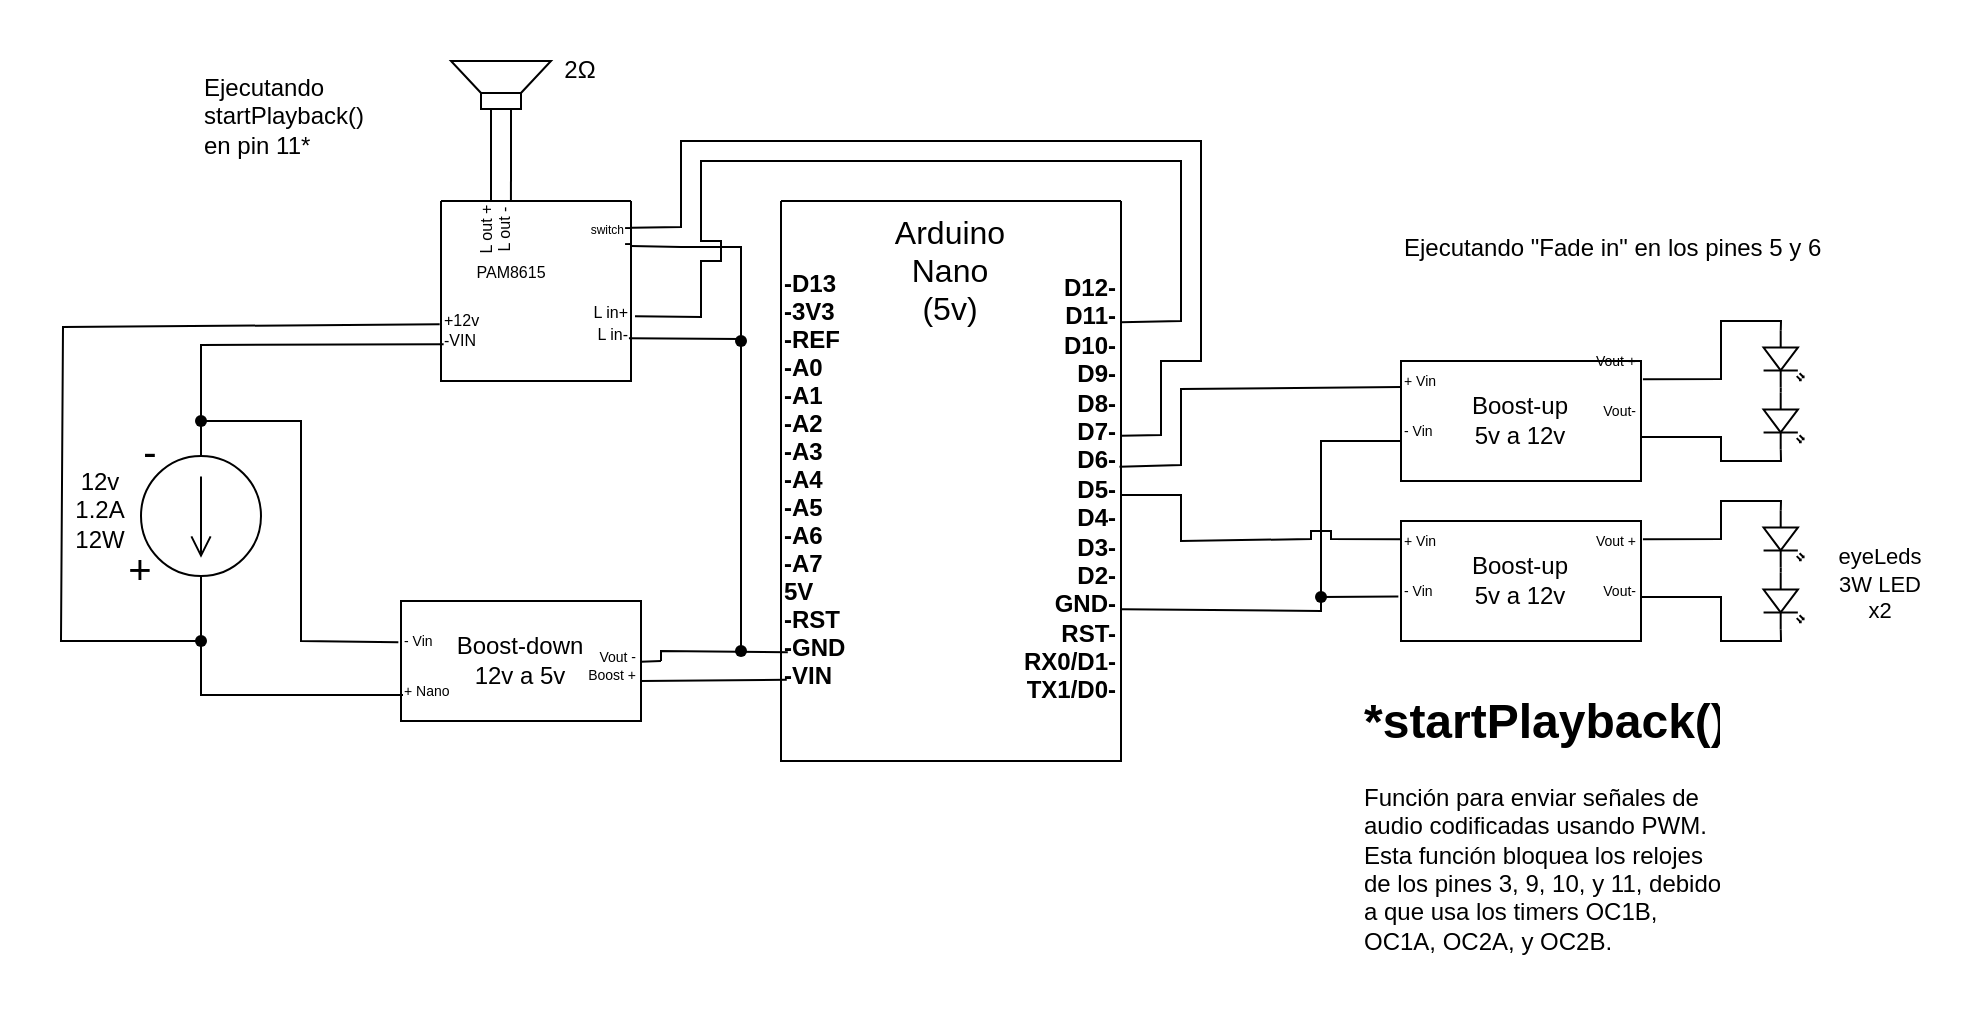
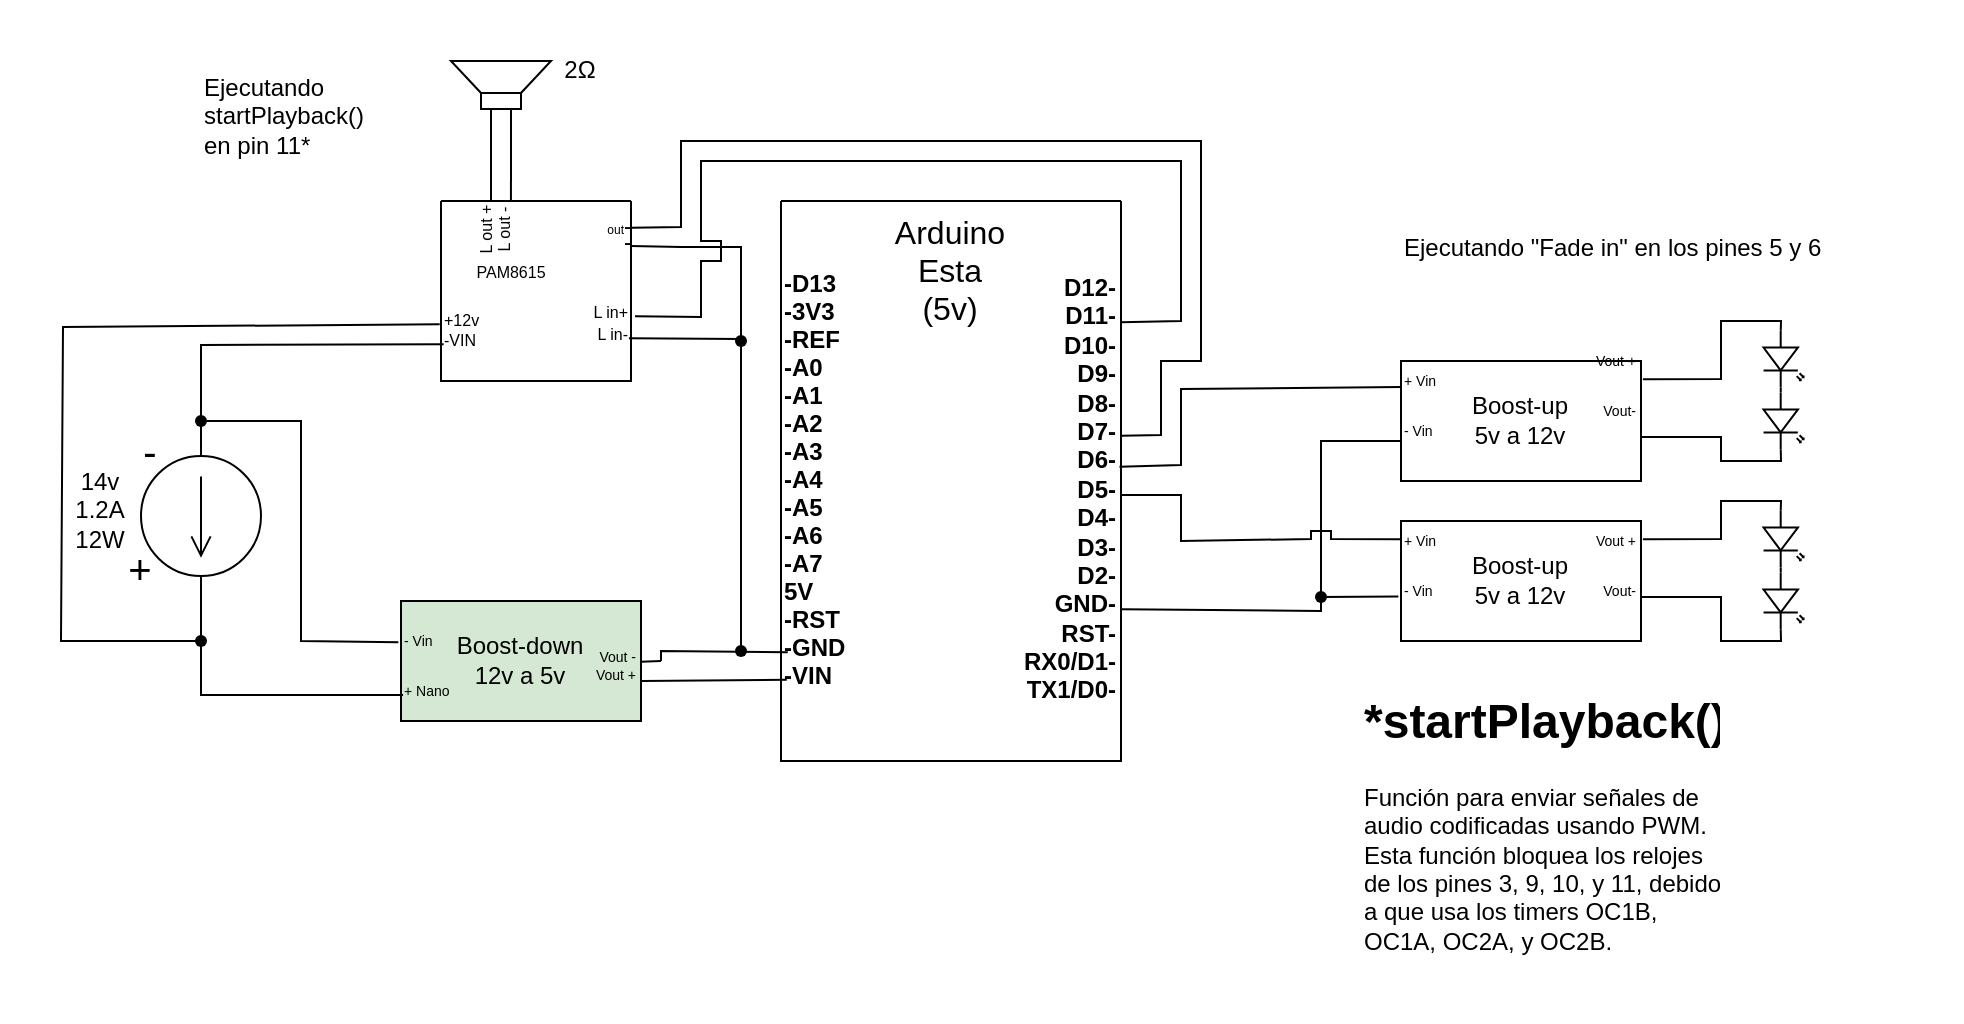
node "switch- -": label "switch- -" -> "out- -"
node "Arduino Nano (5v)": label "Arduino Nano (5v)" -> "Arduino Esta (5v)"
node "12v 1.2A 12W": label "12v 1.2A 12W" -> "14v 1.2A 12W"
node "eyeLeds 3W LED x2": removed
node "Vout - Boost +": label "Vout - Boost +" -> "Vout - Vout +"
node "Boost-down 12v a 5v": fillcolor #ffffff -> #d5e8d4
